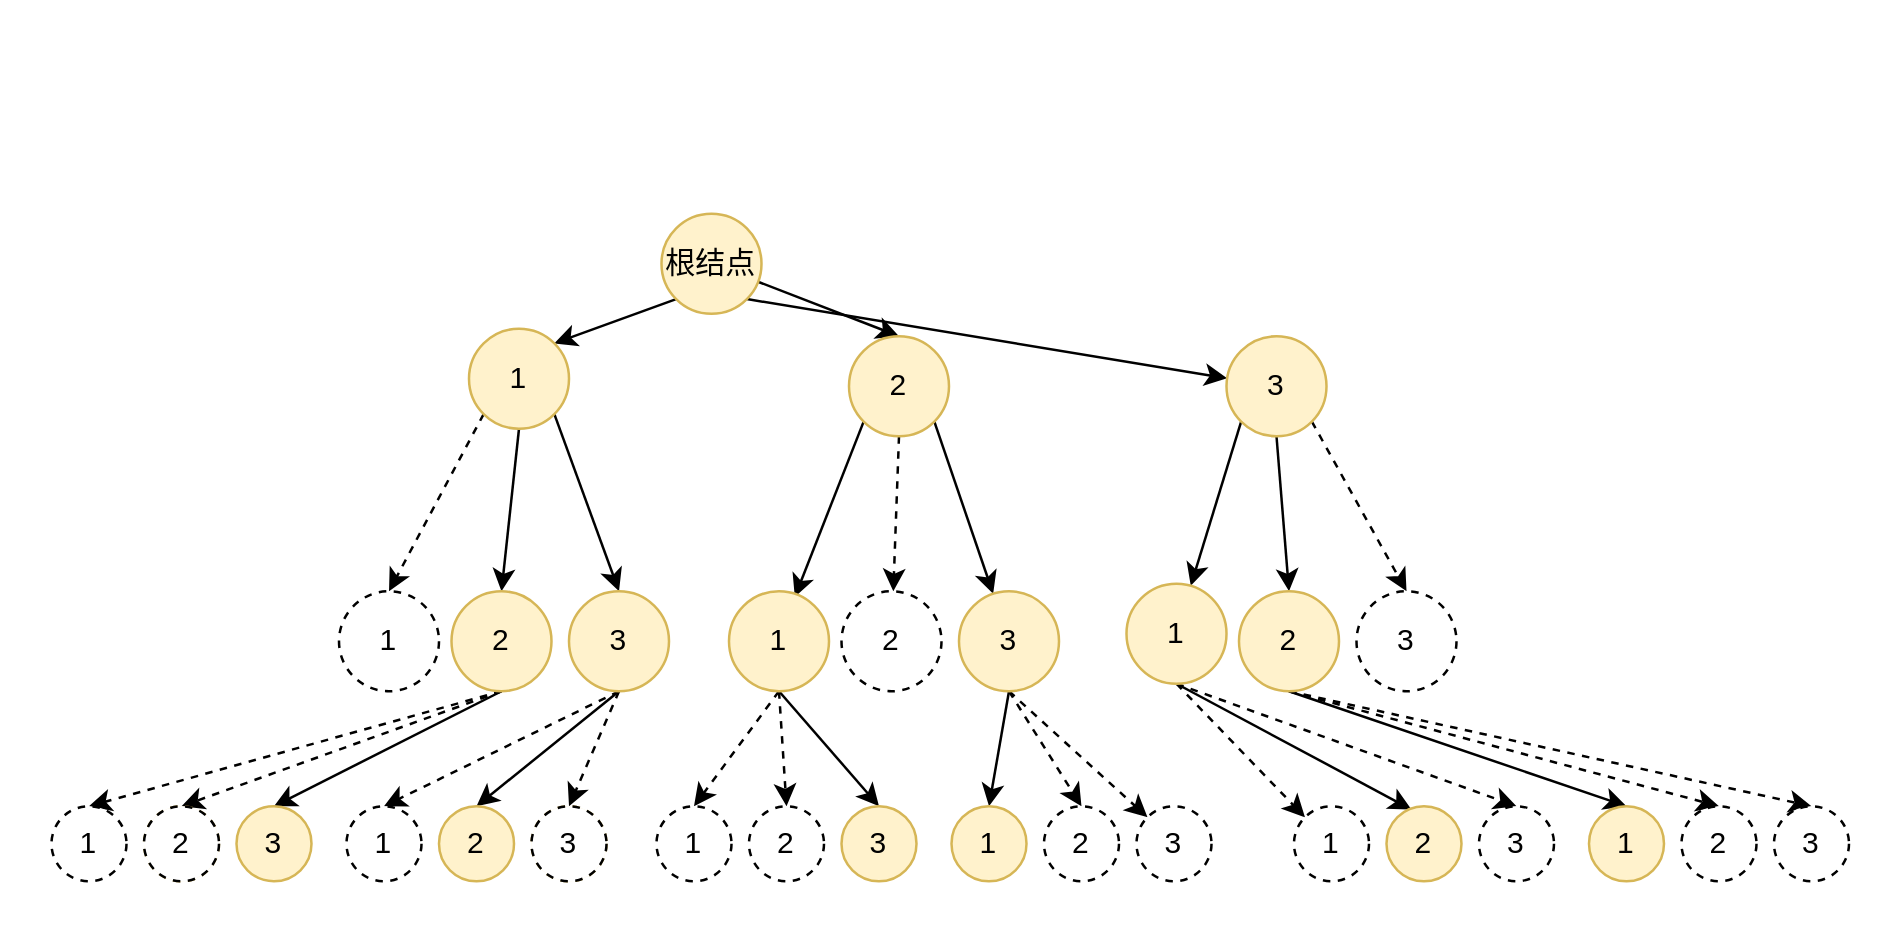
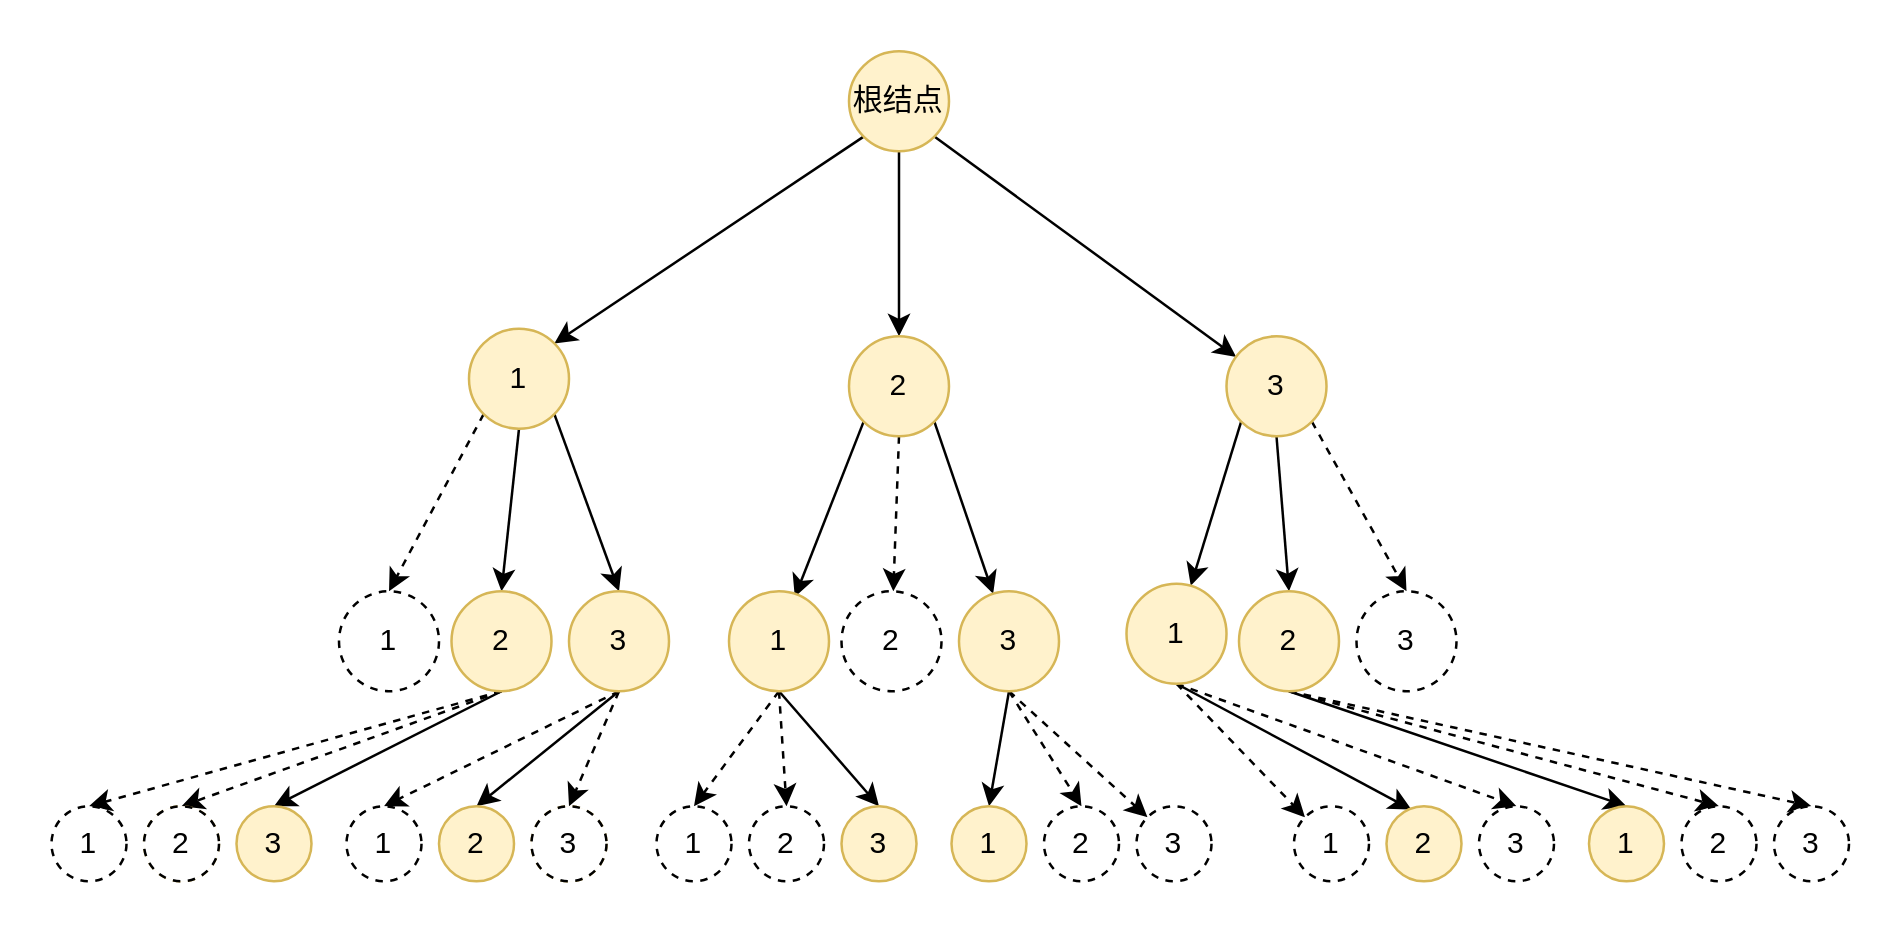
node "根结点": moved (711, 264) -> (899, 101)
